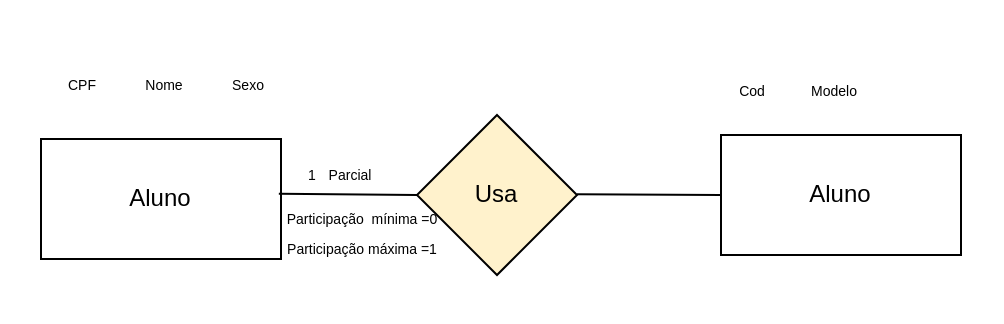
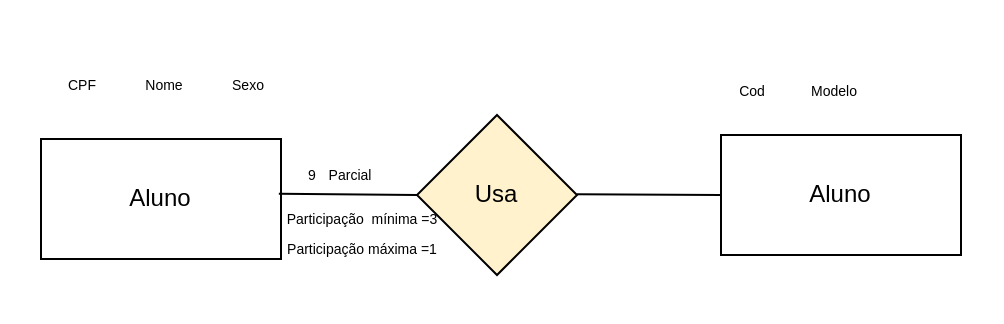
node "1": label "1" -> "9"
node "Participação mínima =0 Participação máxima =1": label "Participação mínima =0 Participação máxima =1" -> "Participação mínima =3 Participação máxima =1"
